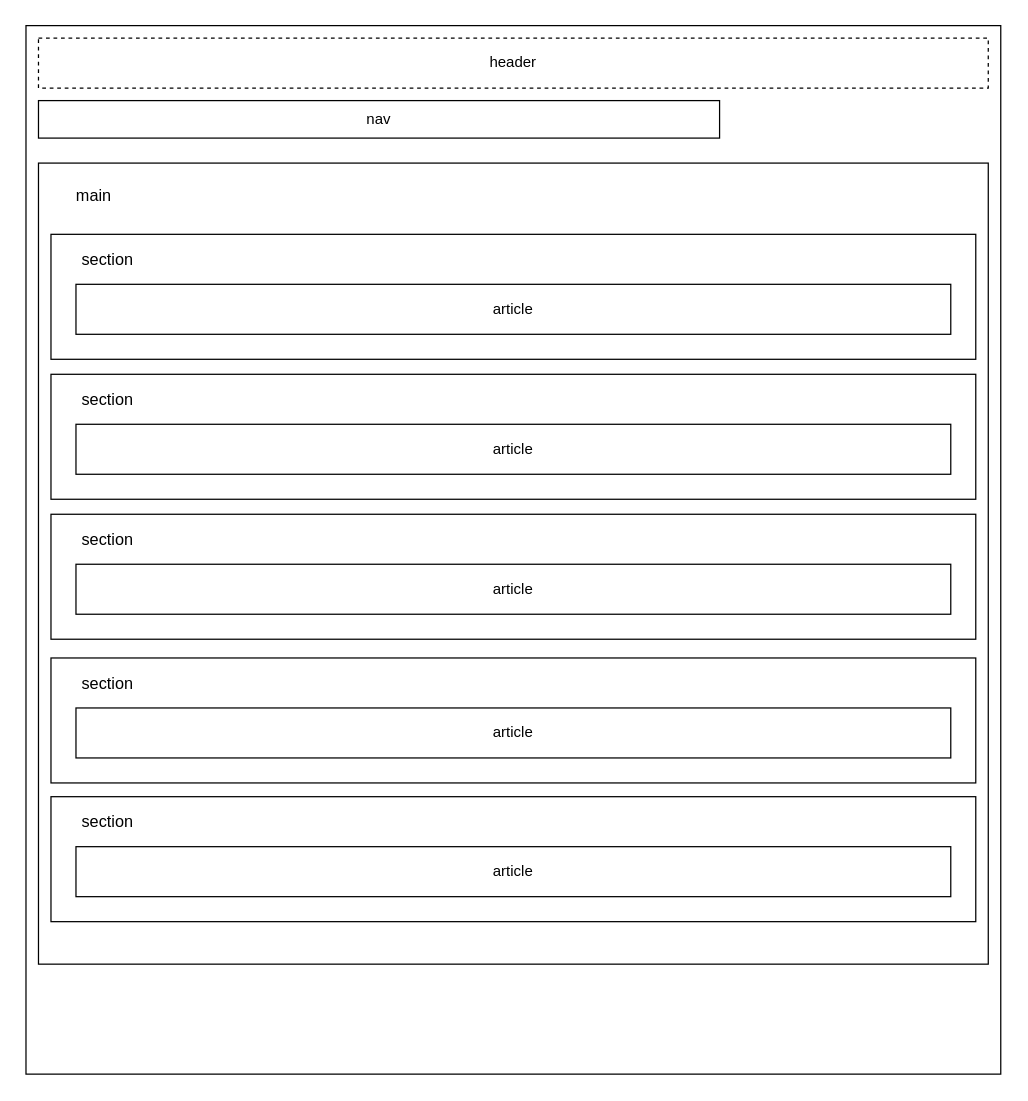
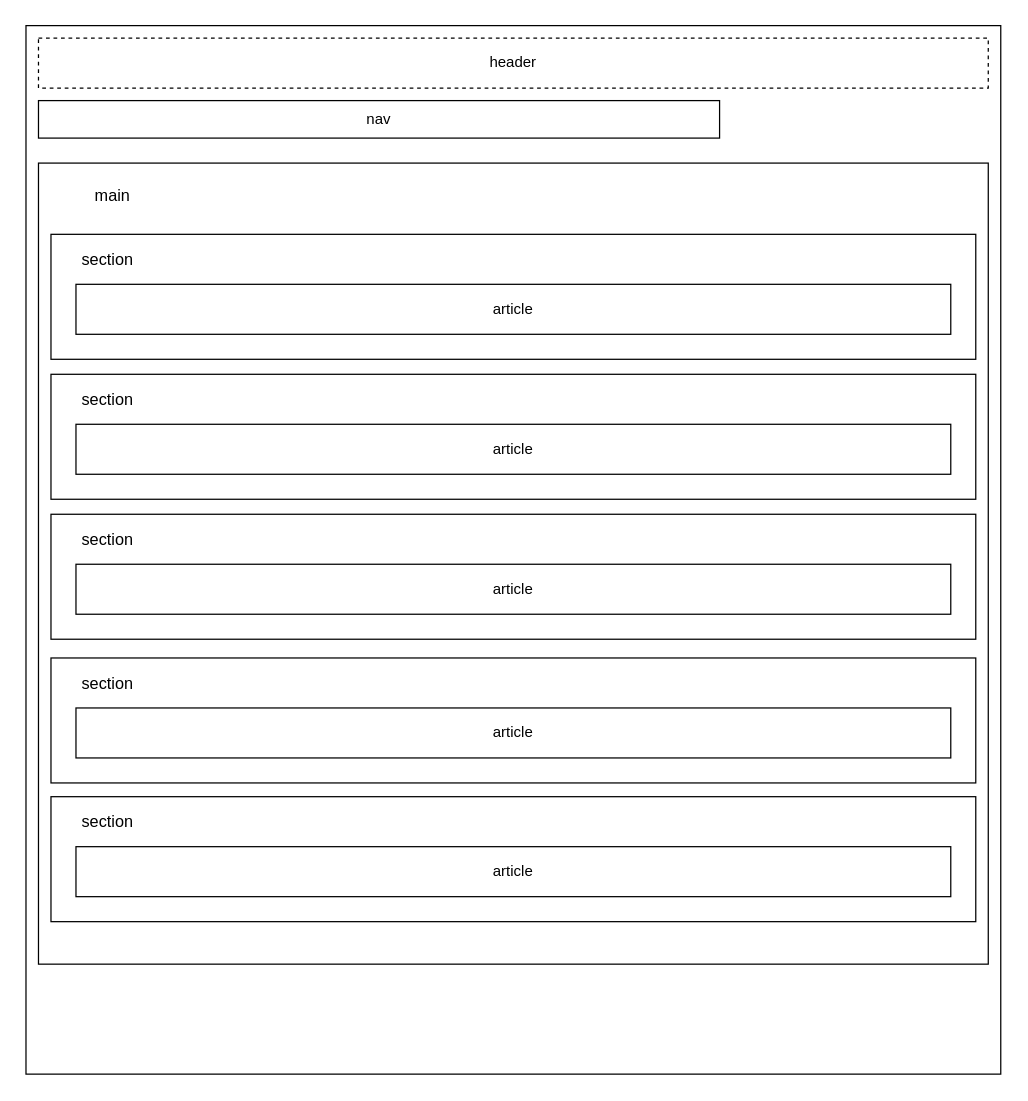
node "main": moved (93, 196) -> (112, 196)
